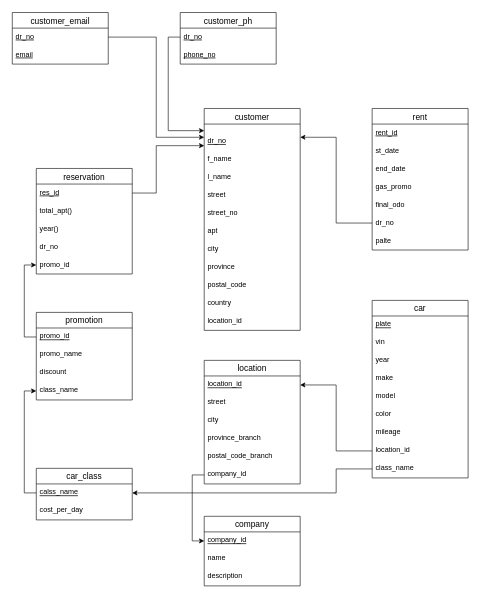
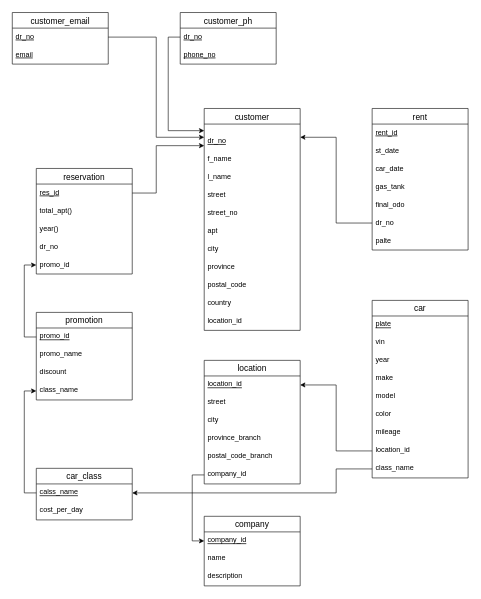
node "end_date": label "end_date" -> "car_date"
node "gas_promo": label "gas_promo" -> "gas_tank"
